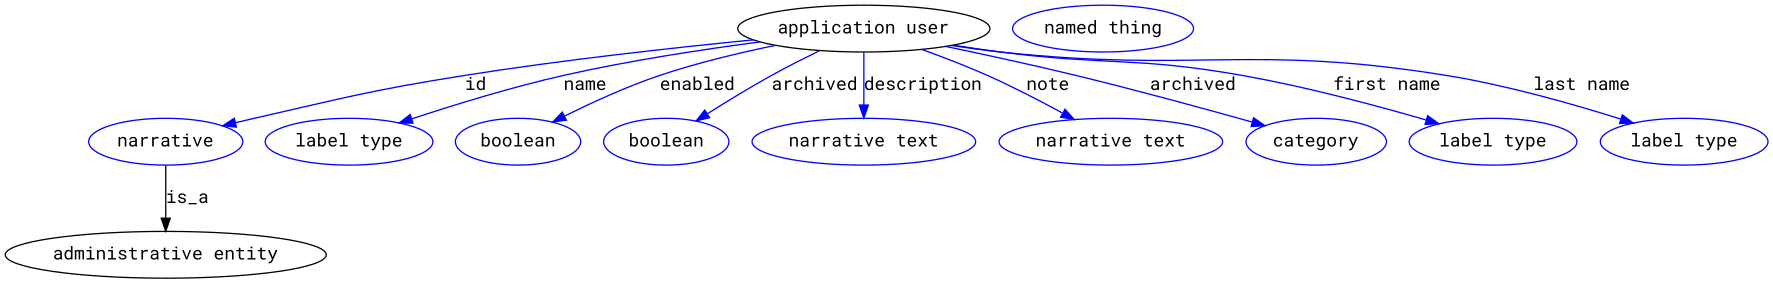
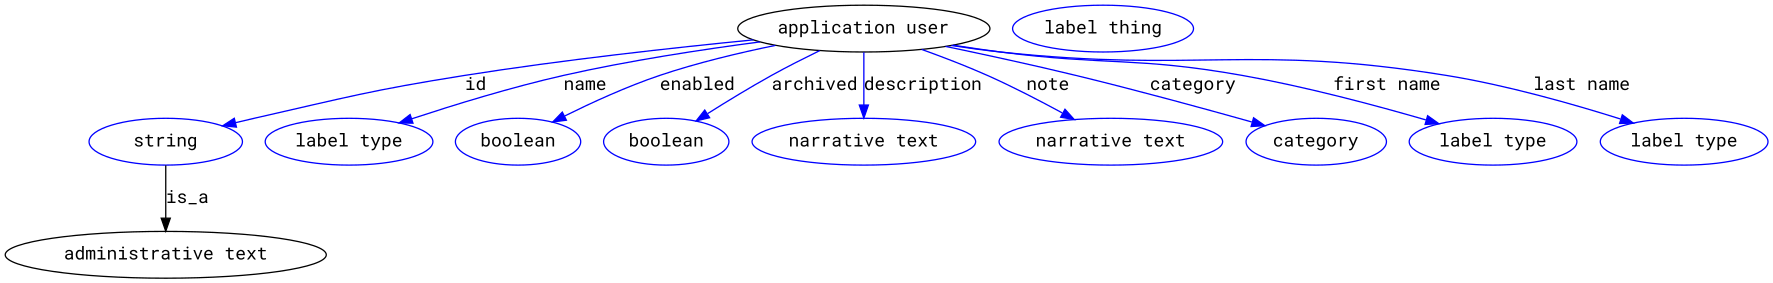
node "named thing": label "named thing" -> "label thing"
edge "application user" -> "category": label "archived" -> "category"
node "narrative": label "narrative" -> "string"
node "administrative entity": label "administrative entity" -> "administrative text"
